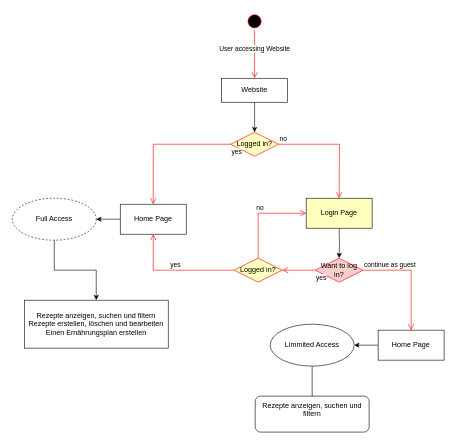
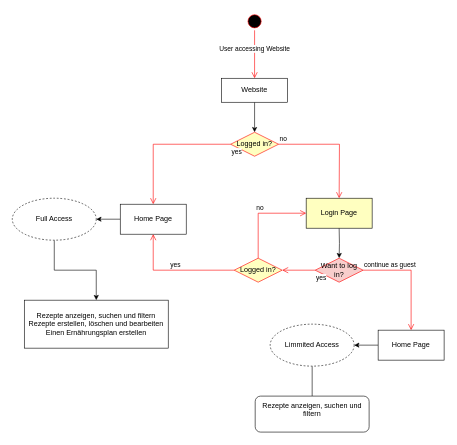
node "Limmited Access": style solid -> dashed
